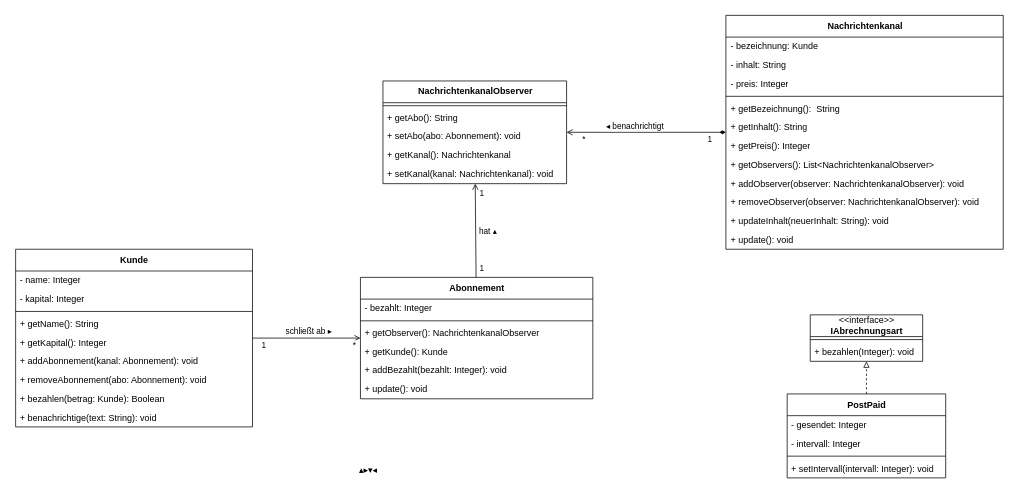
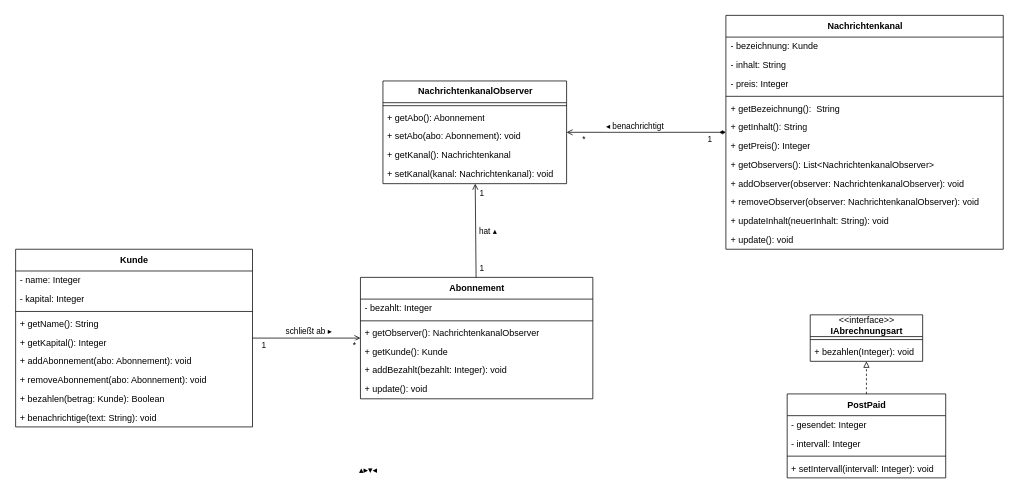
node "+ getAbo(): String": label "+ getAbo(): String" -> "+ getAbo(): Abonnement"
node "+ addAbonnement(kanal: Abonnement): void": label "+ addAbonnement(kanal: Abonnement): void" -> "+ addAbonnement(abo: Abonnement): void"
